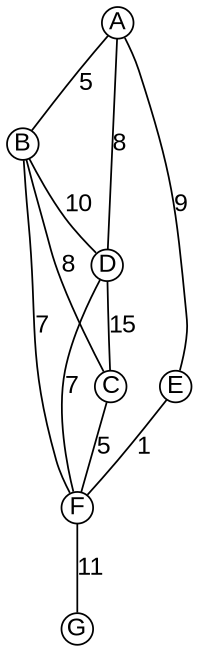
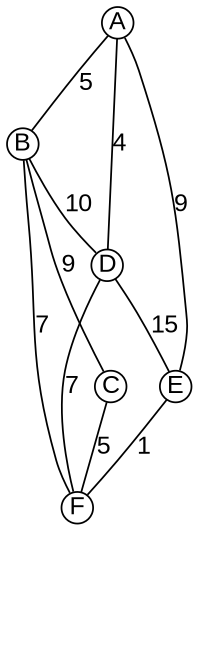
edge "A" -- "D": label "8" -> "4"
edge "B" -- "C": label "8" -> "9"
edge "D" -- "C": now "D" -- "E"
node "G": removed
